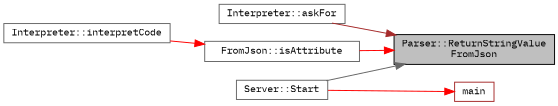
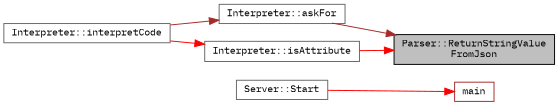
edge "Interpreter::interpretCode" -> "Interpreter::askFor": added
node "FromJson::isAttribute": label "FromJson::isAttribute" -> "Interpreter::isAttribute"
edge "Server::Start" -> "Parser::ReturnStringValue FromJson": removed
